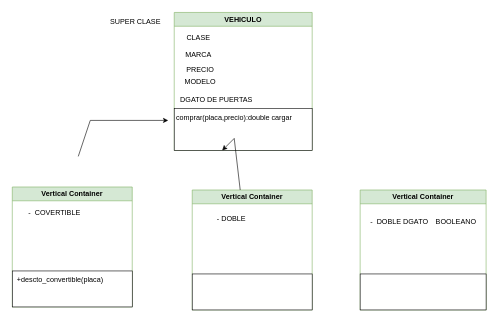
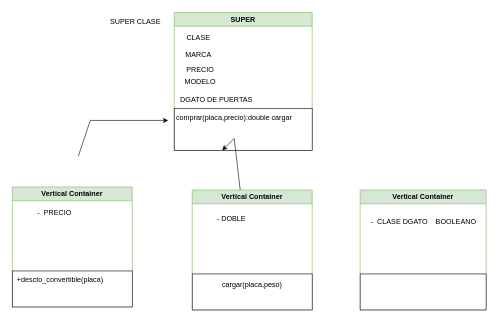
node "VEHICULO": label "VEHICULO" -> "SUPER"
node "- COVERTIBLE": label "- COVERTIBLE" -> "- PRECIO"
node "- DOBLE DGATO": label "- DOBLE DGATO" -> "- CLASE DGATO"
node "cargar(placa,peso)": added
